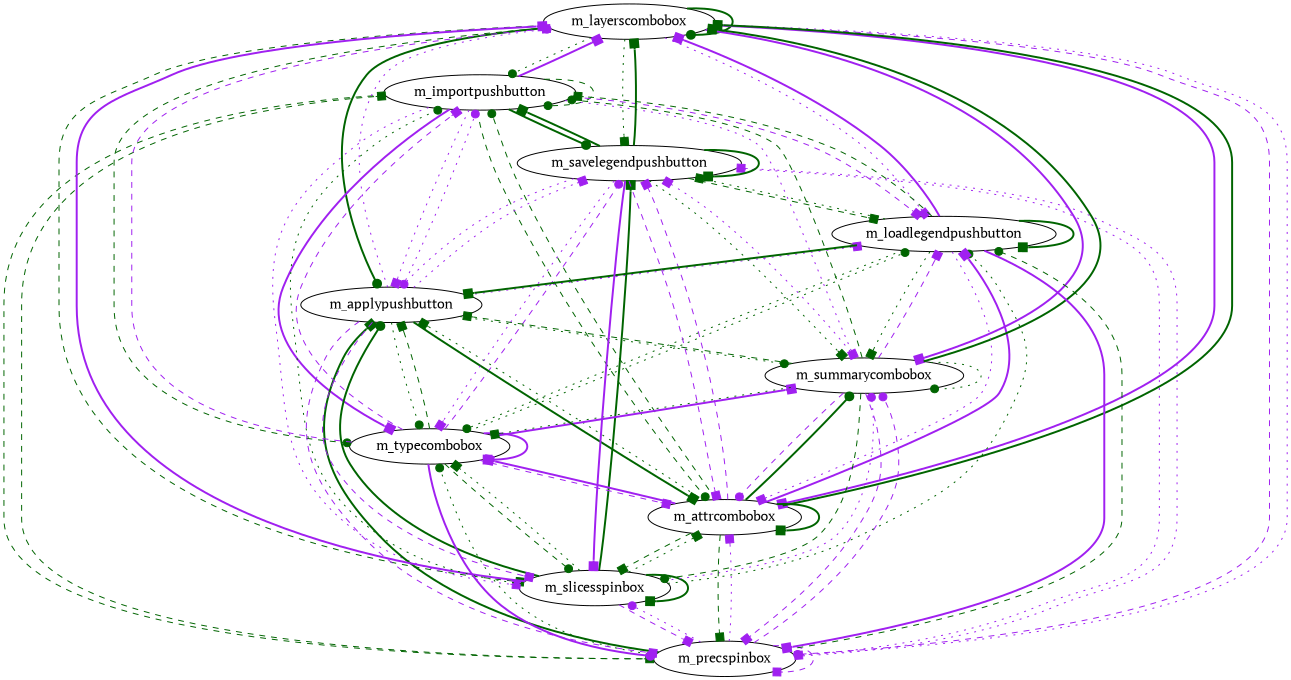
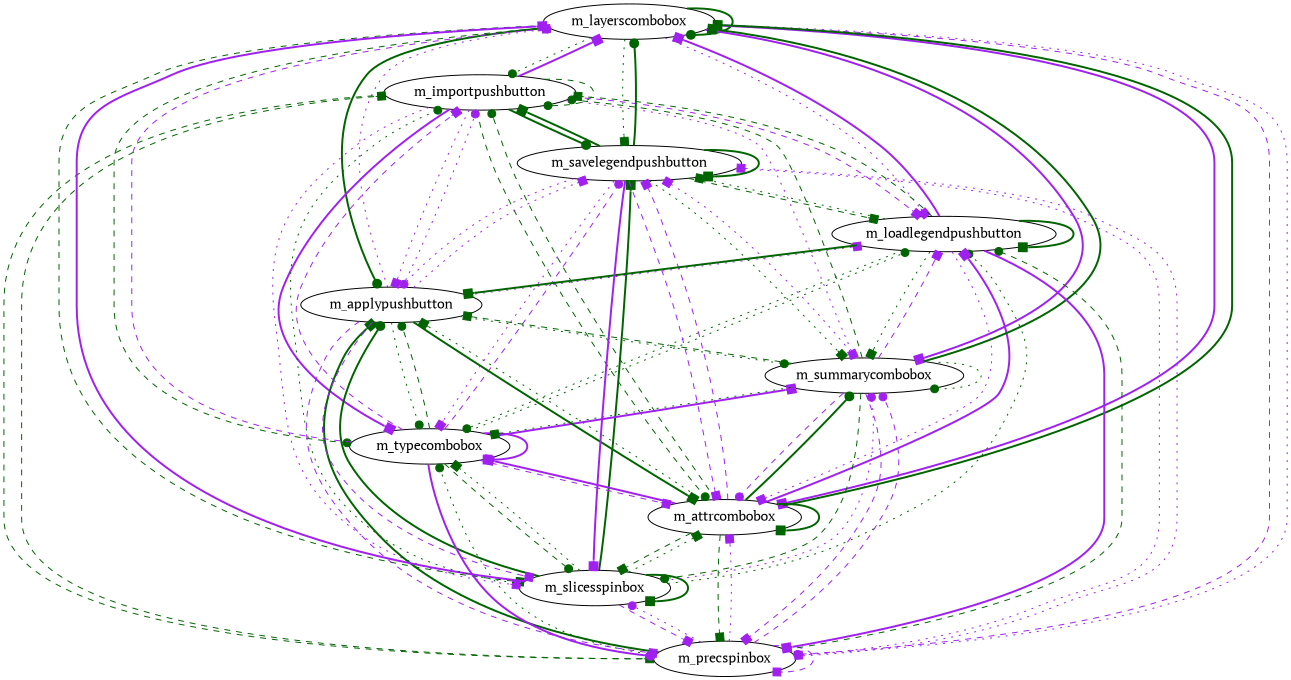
edge "m_savelegendpushbutton" -> "m_layerscombobox": arrowhead box -> dot
edge "m_typecombobox" -> "m_applypushbutton": arrowhead box -> dot
